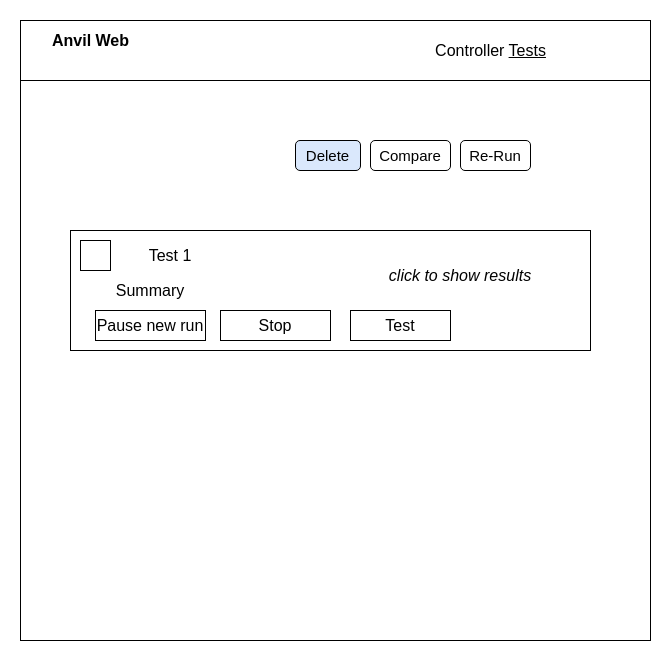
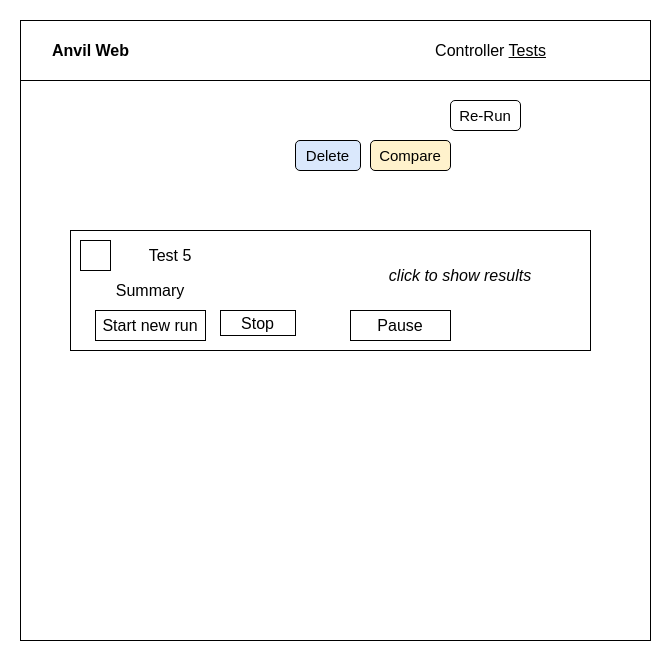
node "Anvil Web": moved (91, 41) -> (91, 51)
node "Compare": fillcolor #ffffff -> #fff2cc
node "Re-Run": moved (496, 156) -> (486, 116)
node "Test 1": label "Test 1" -> "Test 5"
node "Pause new run": label "Pause new run" -> "Start new run"
node "Stop": size 110x30 -> 75x25
node "Test": label "Test" -> "Pause"
